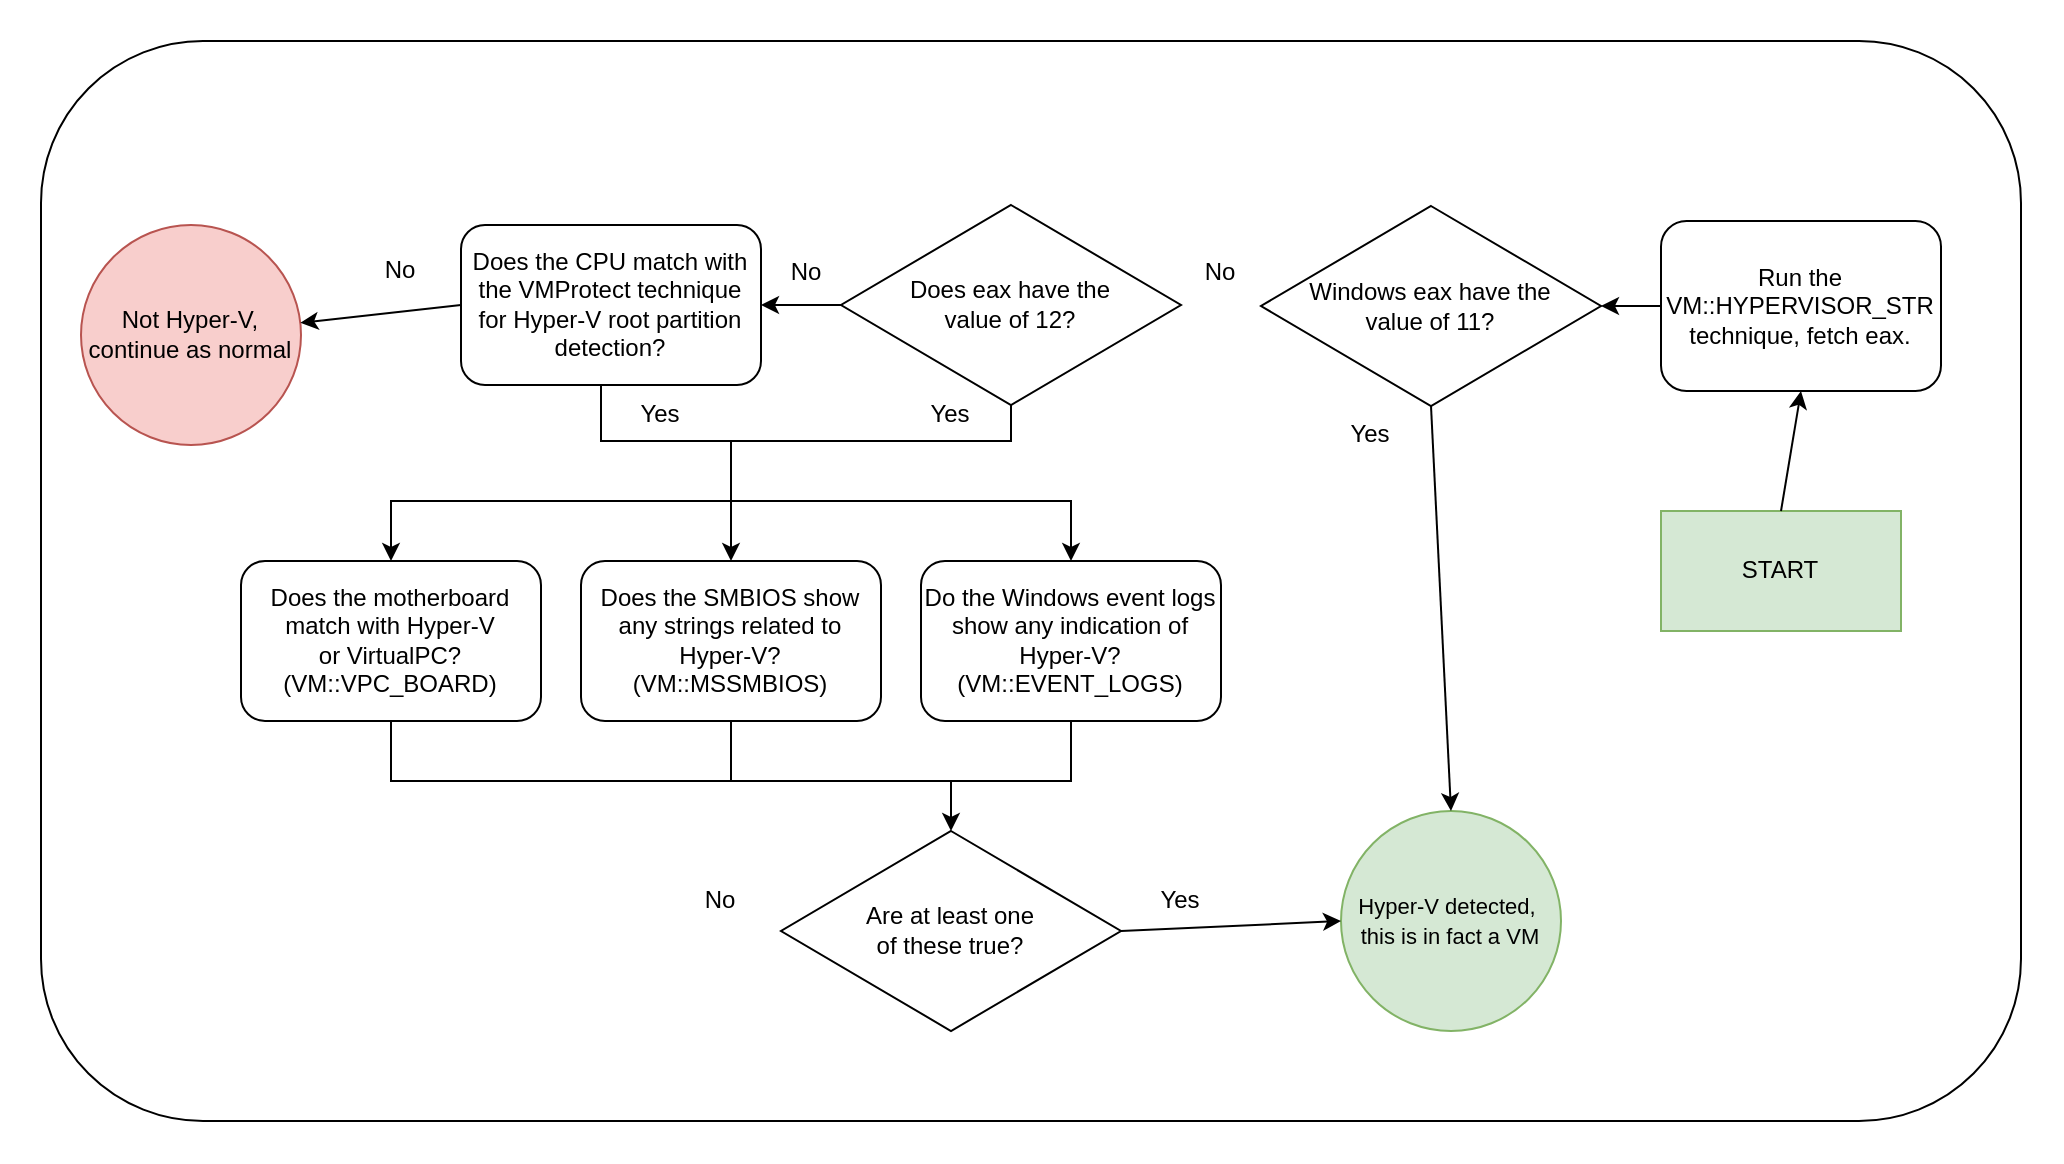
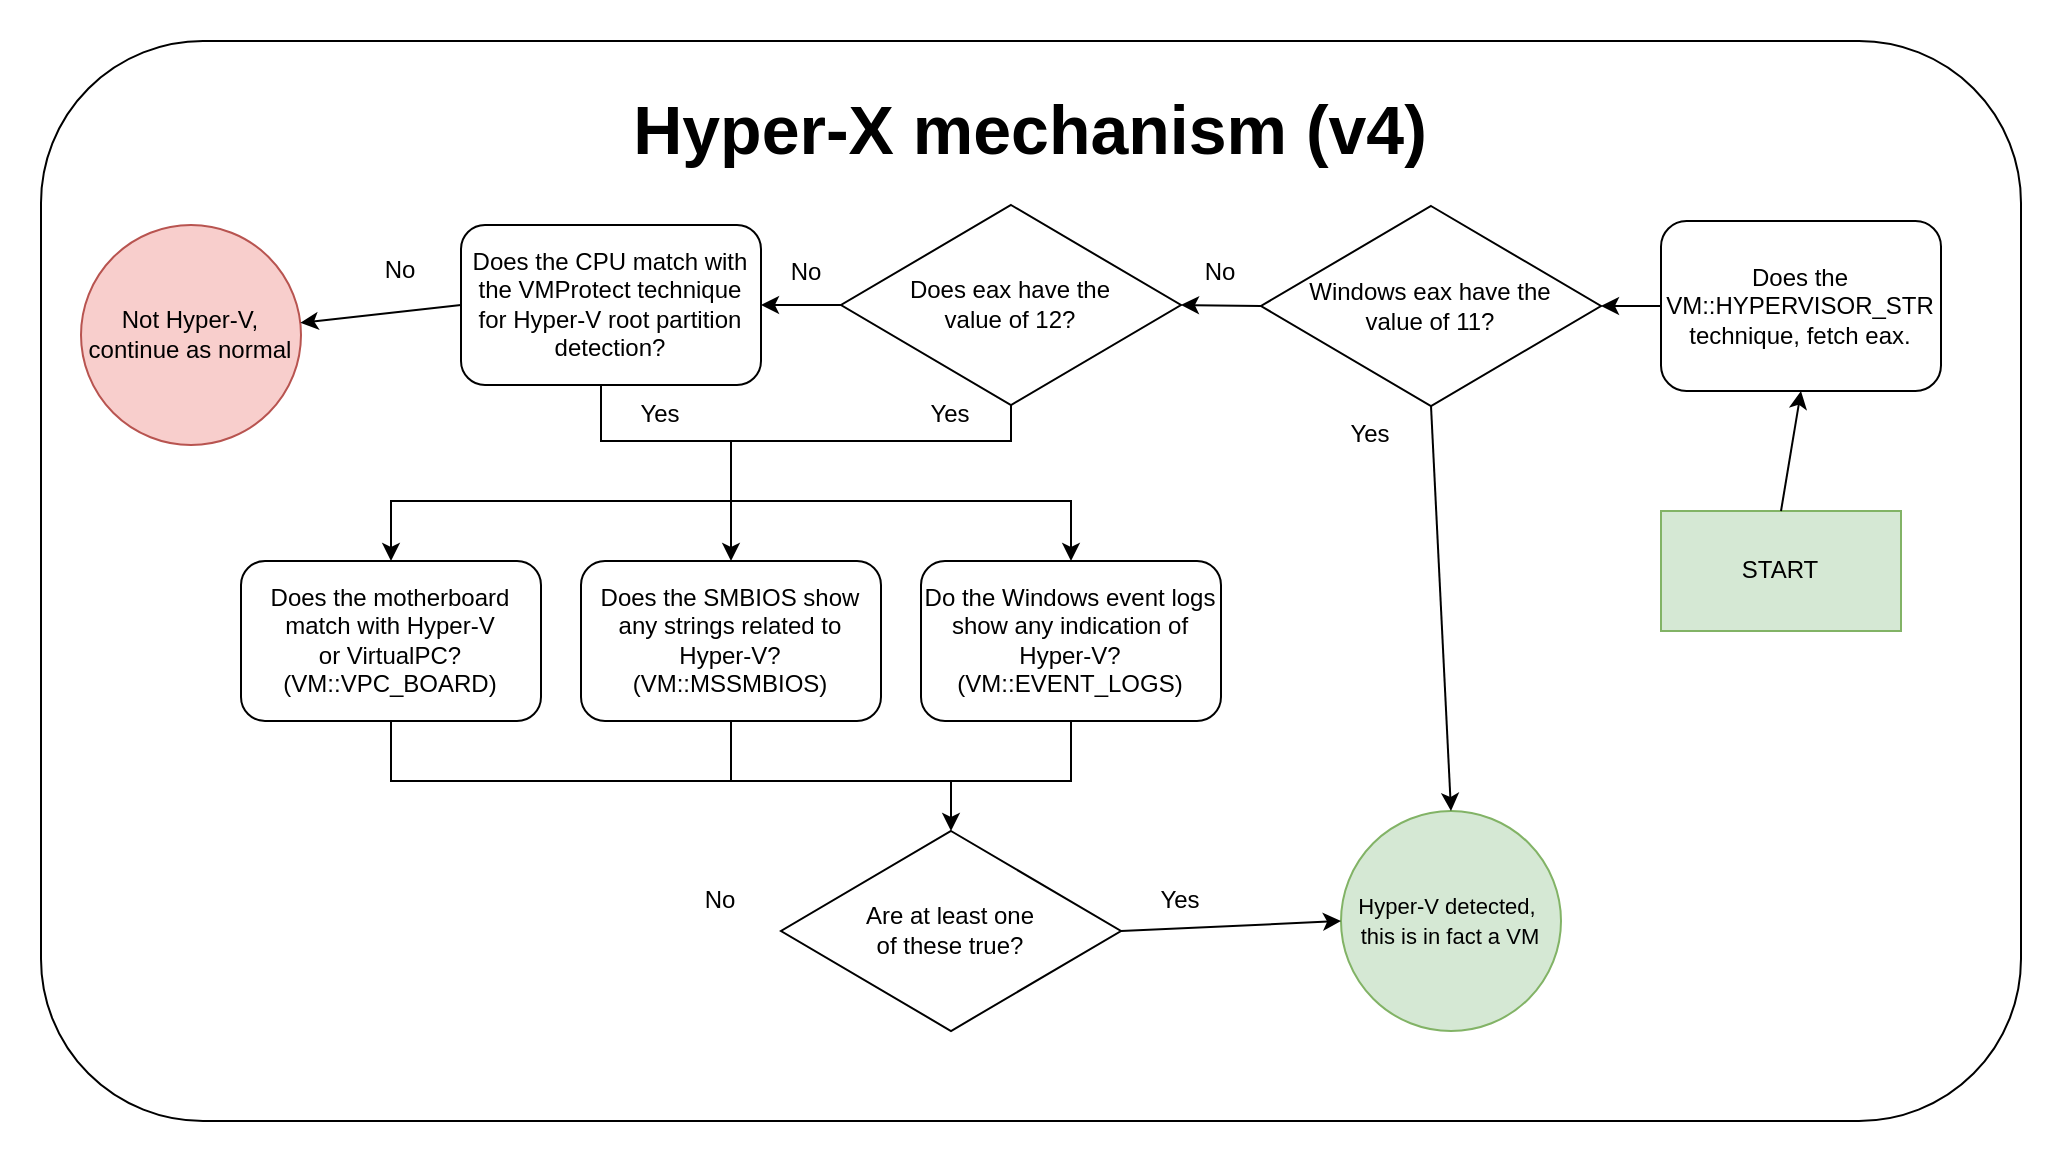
node "Hyper-X mechanism (v4)": added
edge "Windows eax have the value of 11?" -> "Does eax have the value of 12?": added
node "Run the VM::HYPERVISOR_STR technique, fetch eax.": label "Run the VM::HYPERVISOR_STR technique, fetch eax." -> "Does the VM::HYPERVISOR_STR technique, fetch eax."
